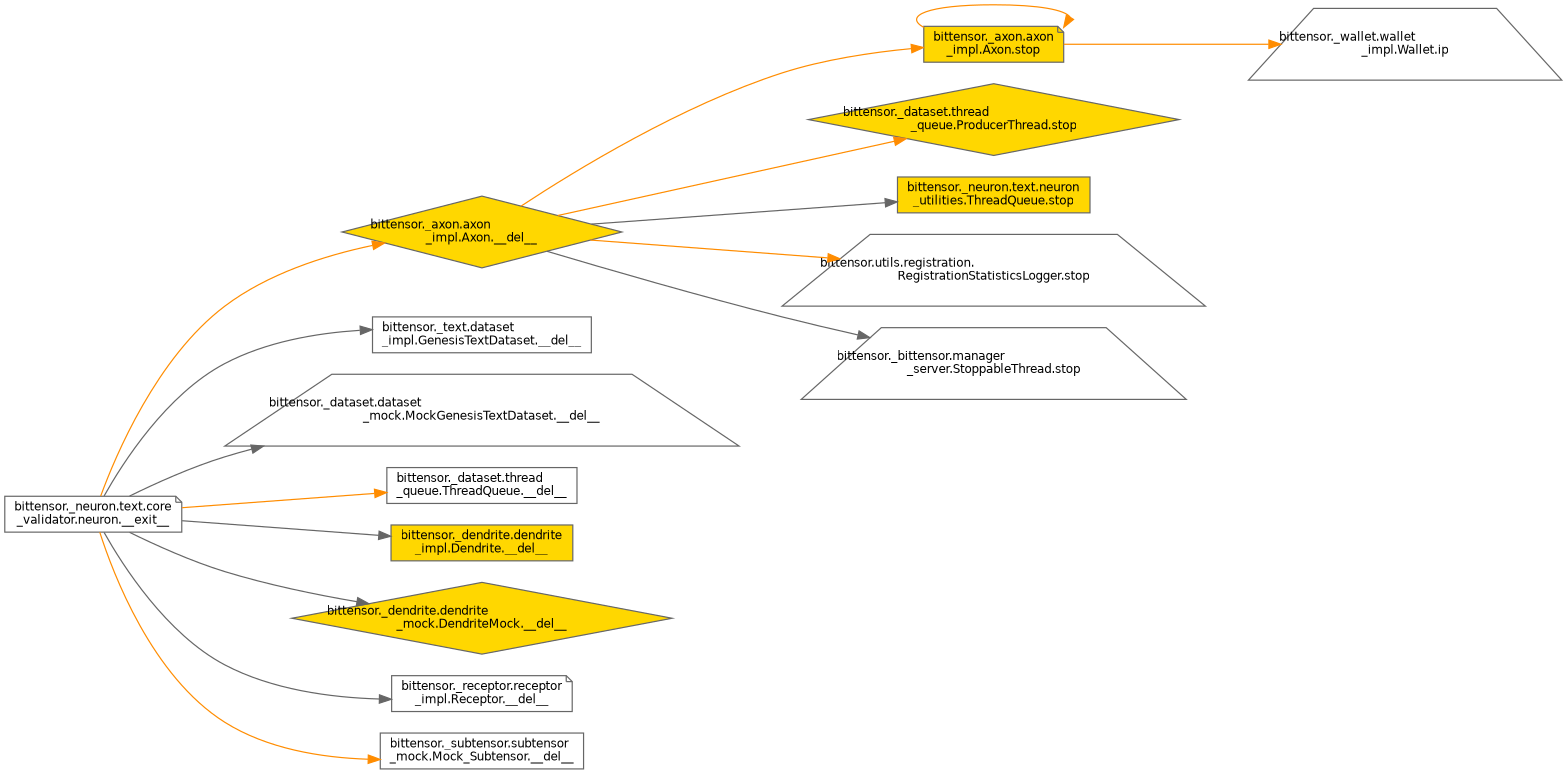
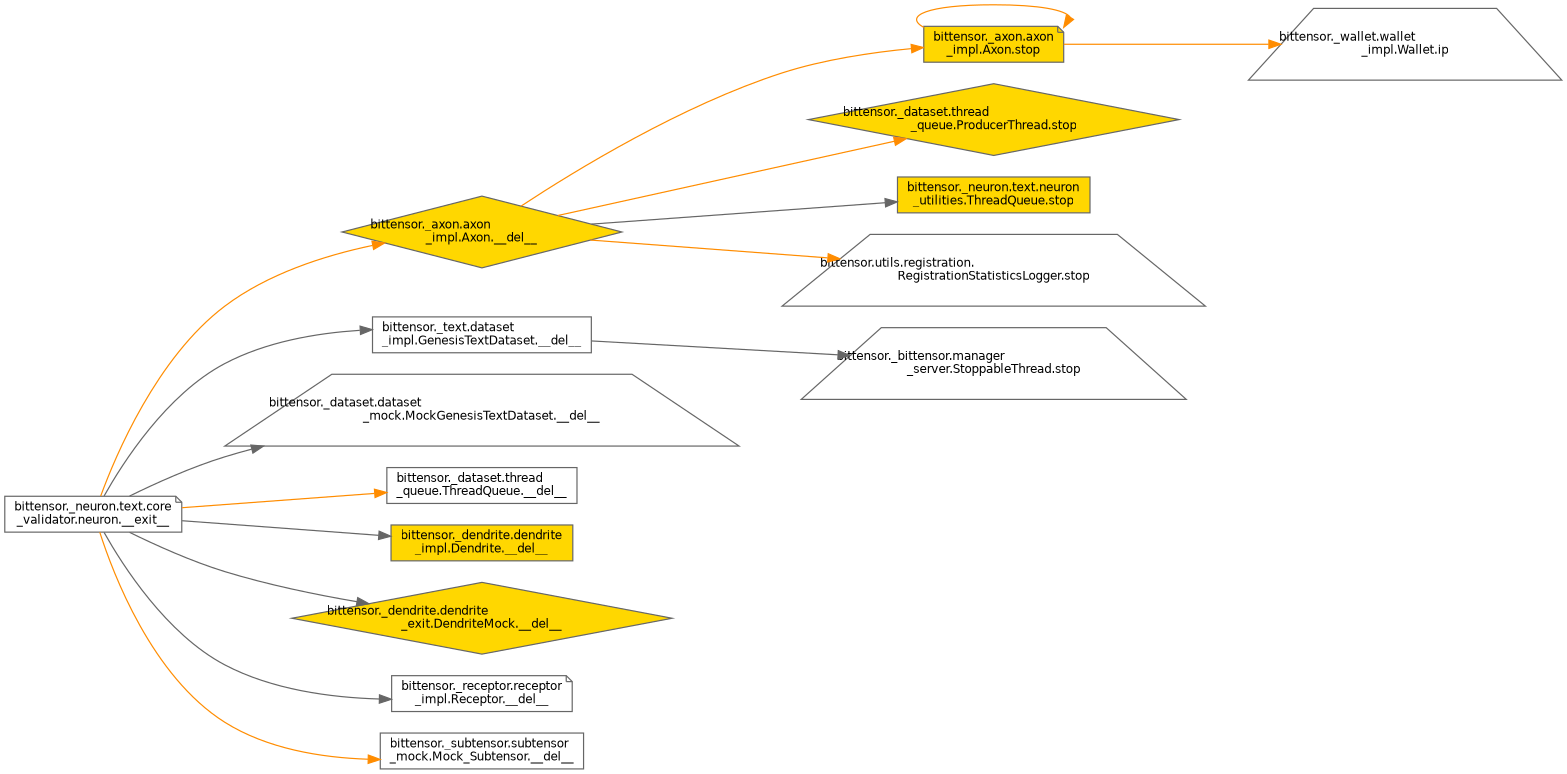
edge "bittensor._axon.axon _impl.Axon.__del__" -> "bittensor._bittensor.manager _server.StoppableThread.stop": now "bittensor._text.dataset _impl.GenesisTextDataset.__del__" -> "bittensor._bittensor.manager _server.StoppableThread.stop"
node "bittensor._dendrite.dendrite _mock.DendriteMock.__del__": label "bittensor._dendrite.dendrite _mock.DendriteMock.__del__" -> "bittensor._dendrite.dendrite _exit.DendriteMock.__del__"
